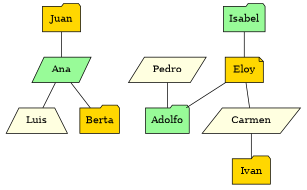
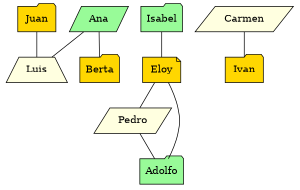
edge "Juan" -- "Ana": now "Juan" -- "Luis"
edge "Eloy" -- "Carmen": now "Eloy" -- "Pedro"
